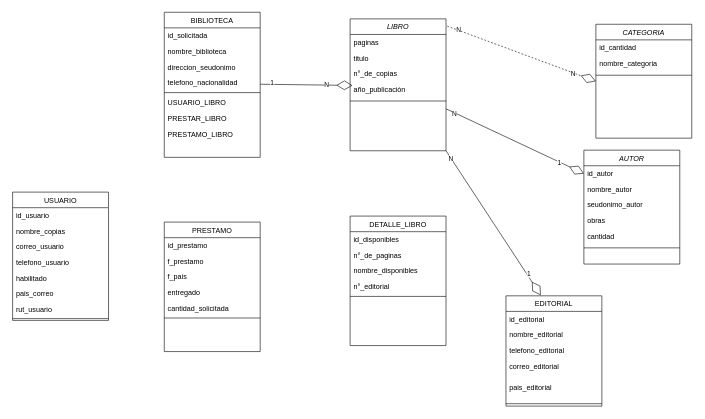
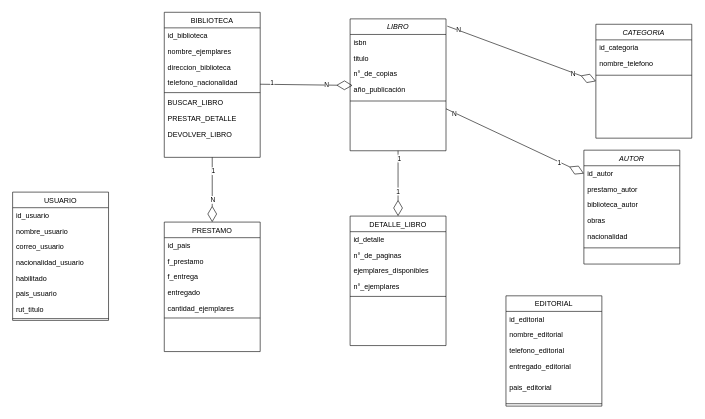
node "id_solicitada": label "id_solicitada" -> "id_biblioteca"
node "paginas": label "paginas" -> "isbn"
node "id_cantidad": label "id_cantidad" -> "id_categoria"
edge "LIBRO" -> "CATEGORIA": style dashed -> solid
node "nombre_biblioteca": label "nombre_biblioteca" -> "nombre_ejemplares"
node "nombre_categoria": label "nombre_categoria" -> "nombre_telefono"
node "direccion_seudonimo": label "direccion_seudonimo" -> "direccion_biblioteca"
node "USUARIO_LIBRO": label "USUARIO_LIBRO" -> "BUSCAR_LIBRO"
node "PRESTAR_LIBRO": label "PRESTAR_LIBRO" -> "PRESTAR_DETALLE"
node "PRESTAMO_LIBRO": label "PRESTAMO_LIBRO" -> "DEVOLVER_LIBRO"
node "nombre_autor": label "nombre_autor" -> "prestamo_autor"
edge "LIBRO" -> "DETALLE_LIBRO": added, labels "1", "1"
edge "BIBLIOTECA" -> "PRESTAMO": added, labels "1", "N"
node "seudonimo_autor": label "seudonimo_autor" -> "biblioteca_autor"
edge "LIBRO" -> "EDITORIAL": removed, labels "N", "1"
node "nombre_copias": label "nombre_copias" -> "nombre_usuario"
node "cantidad": label "cantidad" -> "nacionalidad"
node "id_disponibles": label "id_disponibles" -> "id_detalle"
node "id_prestamo": label "id_prestamo" -> "id_pais"
node "telefono_usuario": label "telefono_usuario" -> "nacionalidad_usuario"
node "nombre_disponibles": label "nombre_disponibles" -> "ejemplares_disponibles"
node "f_pais": label "f_pais" -> "f_entrega"
node "n°_editorial": label "n°_editorial" -> "n°_ejemplares"
node "pais_correo": label "pais_correo" -> "pais_usuario"
node "cantidad_solicitada": label "cantidad_solicitada" -> "cantidad_ejemplares"
node "rut_usuario": label "rut_usuario" -> "rut_titulo"
node "correo_editorial": label "correo_editorial" -> "entregado_editorial"
